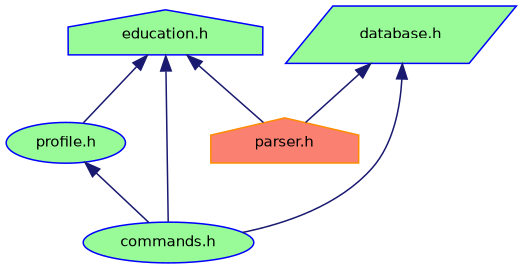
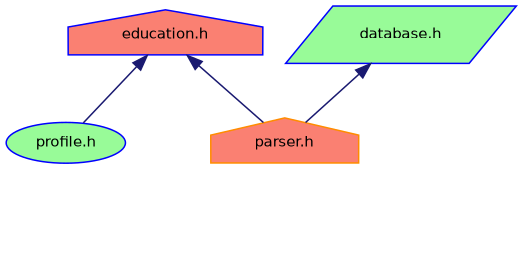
node "education.h": fillcolor palegreen -> salmon
node "commands.h": removed
